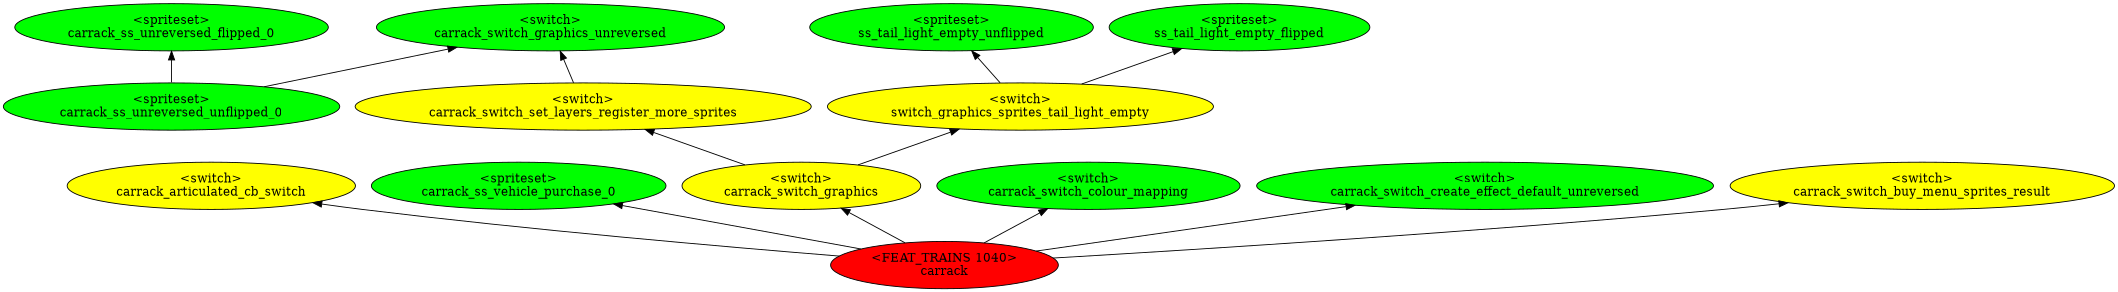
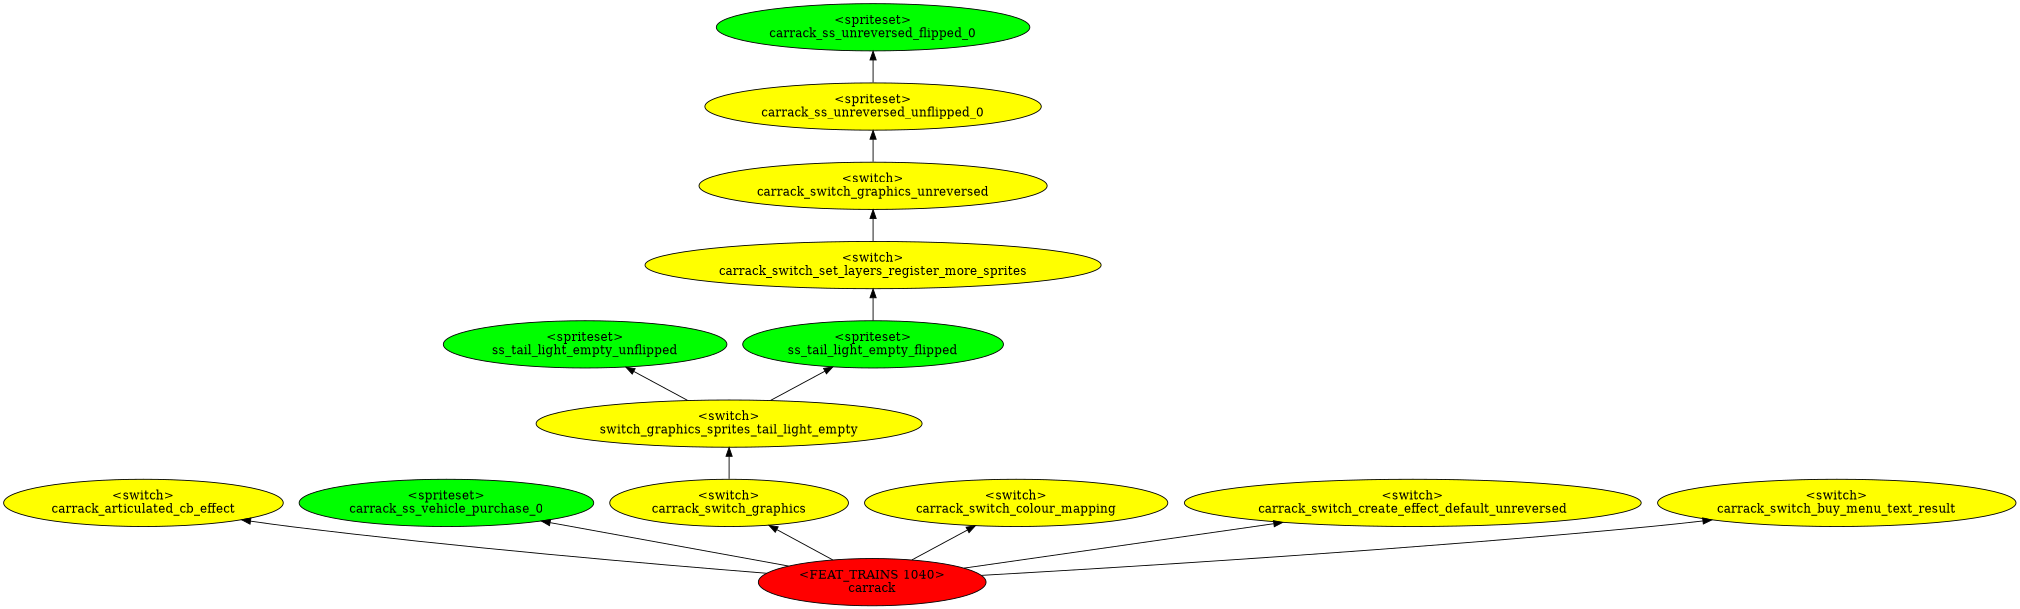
node "<switch> carrack_switch_graphics_unreversed": fillcolor green -> yellow
edge "<spriteset> carrack_ss_unreversed_unflipped_0" -> "<switch> carrack_switch_graphics_unreversed": reversed
node "<spriteset> carrack_ss_unreversed_unflipped_0": fillcolor green -> yellow
edge "<switch> carrack_switch_graphics" -> "<switch> carrack_switch_set_layers_register_more_sprites": now "<spriteset> ss_tail_light_empty_flipped" -> "<switch> carrack_switch_set_layers_register_more_sprites"
node "<switch> carrack_articulated_cb_switch": label "<switch> carrack_articulated_cb_switch" -> "<switch> carrack_articulated_cb_effect"
node "<switch> carrack_switch_colour_mapping": fillcolor green -> yellow
node "<switch> carrack_switch_create_effect_default_unreversed": fillcolor green -> yellow
node "<switch> carrack_switch_buy_menu_sprites_result": label "<switch> carrack_switch_buy_menu_sprites_result" -> "<switch> carrack_switch_buy_menu_text_result"
